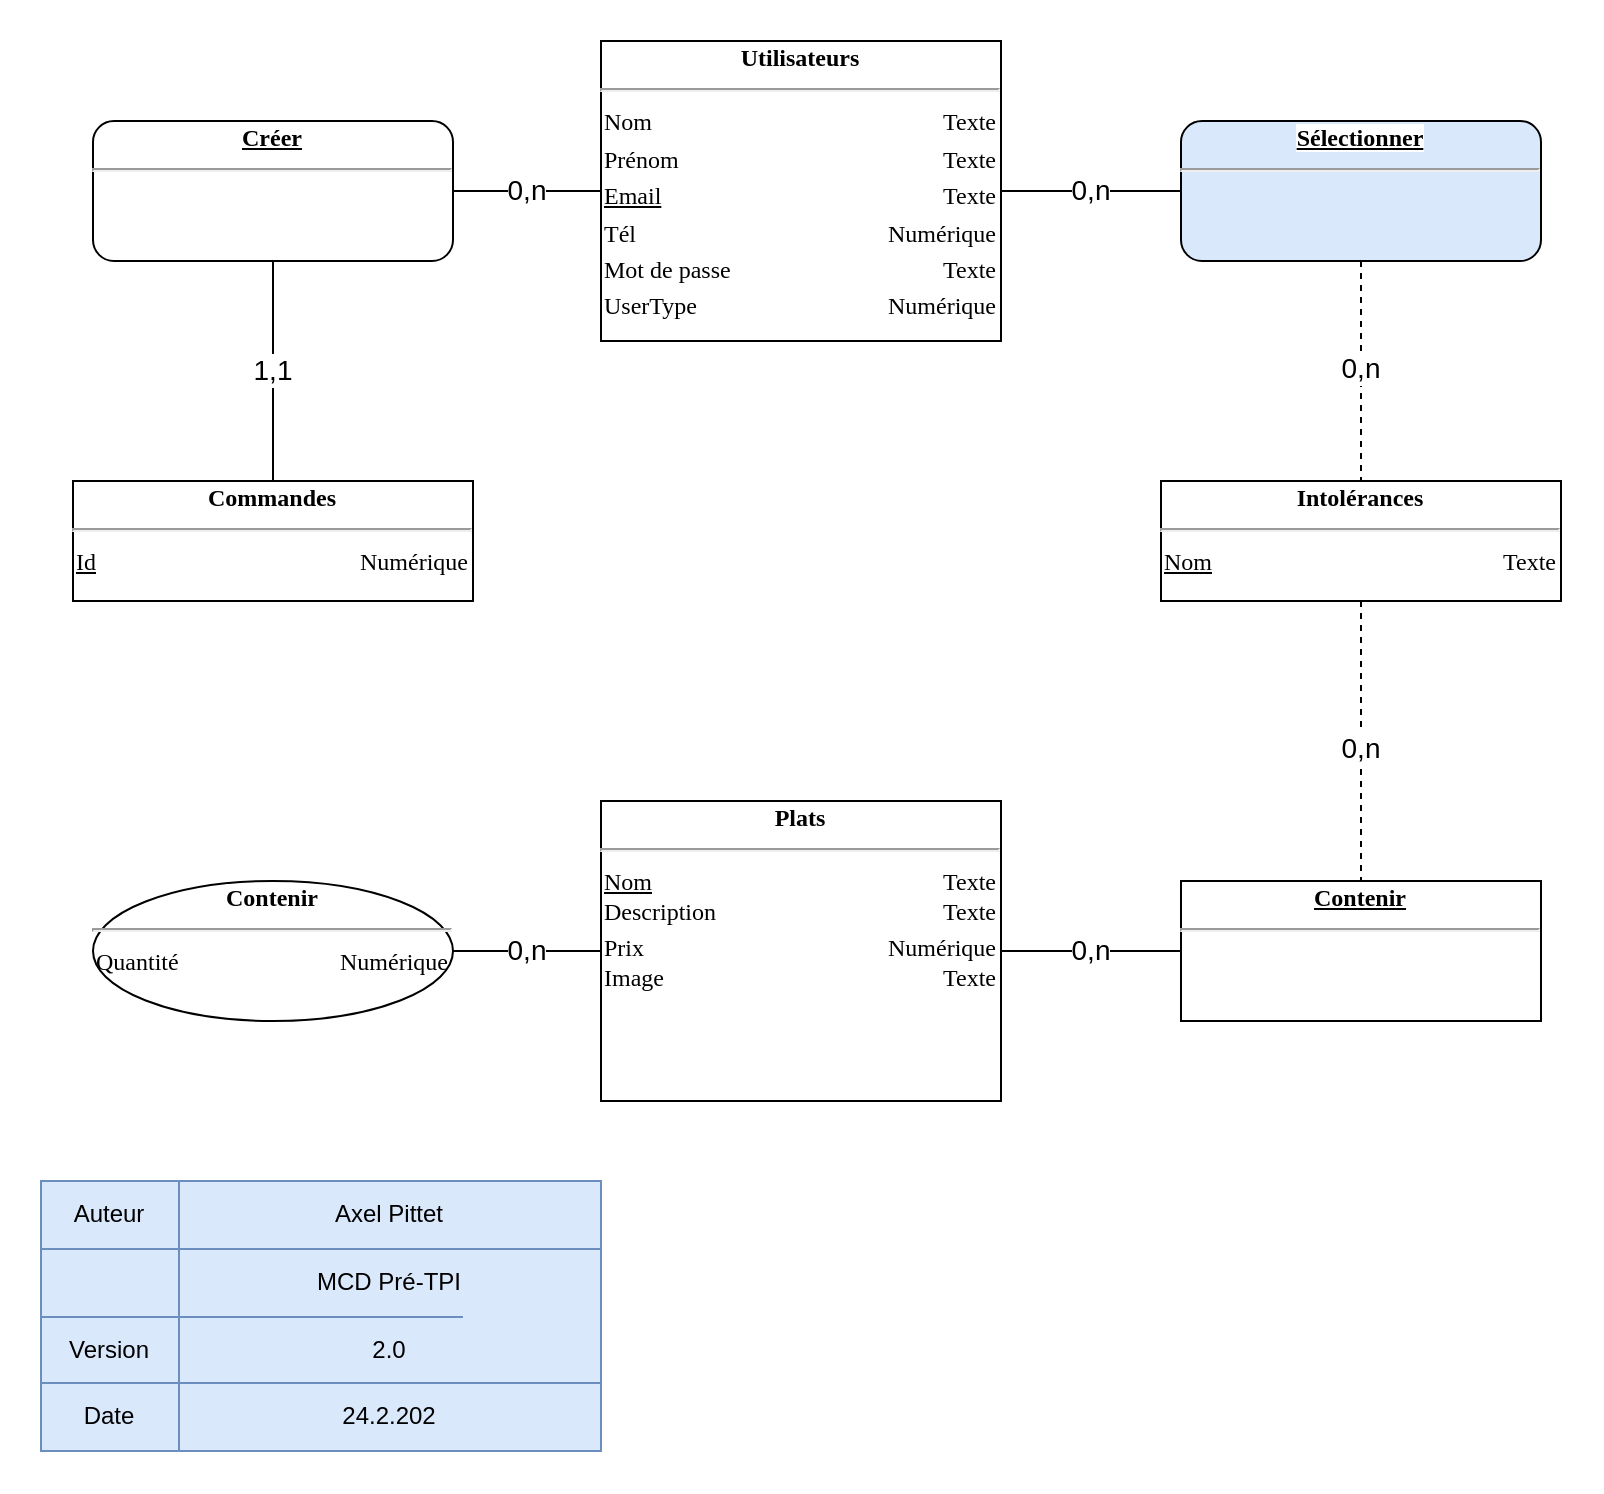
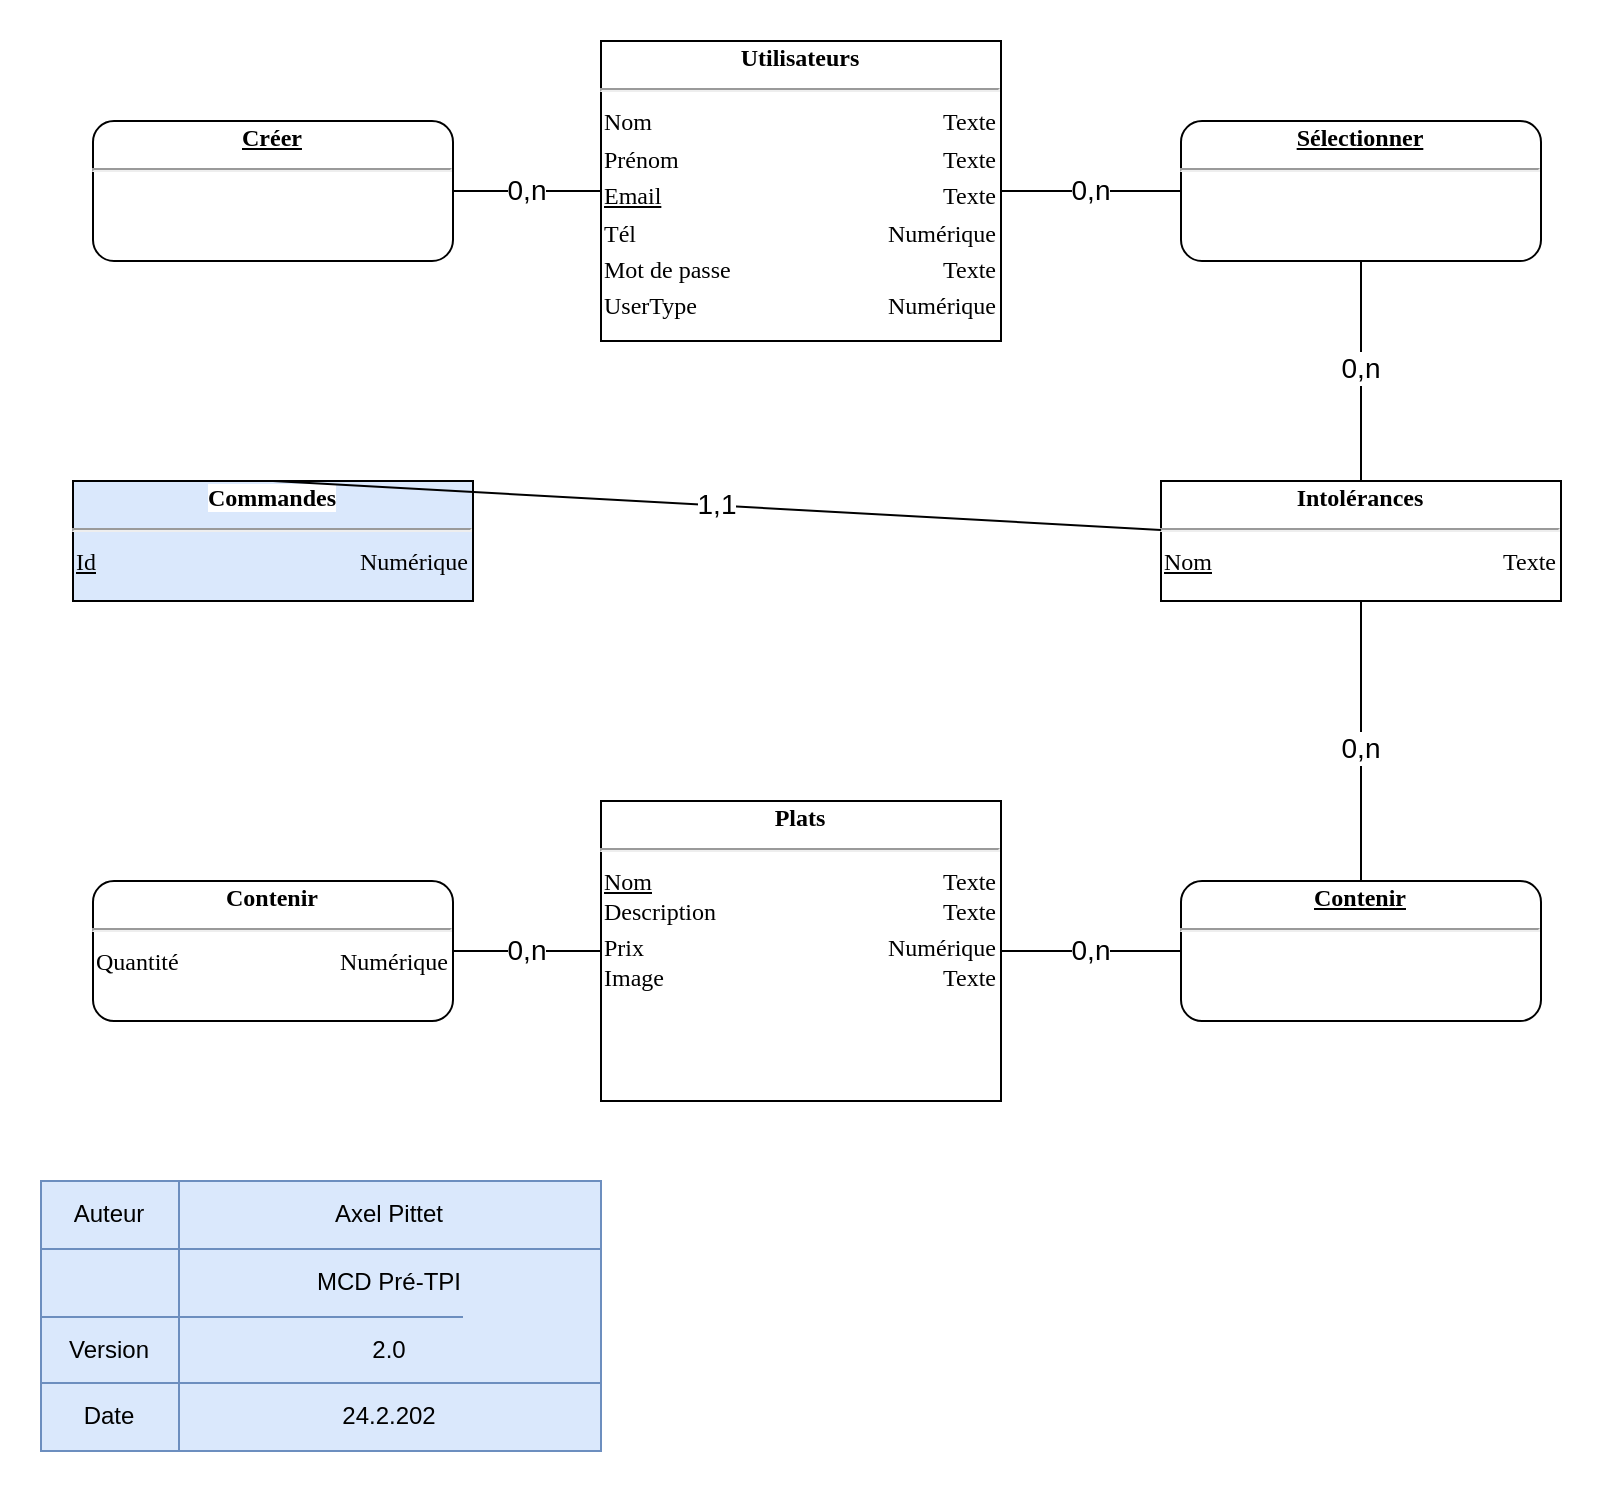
node "Sélectionner": fillcolor #dae8fc -> #ffffff
edge "Créer" -- "Commandes Id Numérique": now "Intolérances Nom Texte" -- "Commandes Id Numérique"
edge "Sélectionner" -- "Intolérances Nom Texte": style dashed -> solid
node "Commandes Id Numérique": fillcolor #ffffff -> #dae8fc
edge "Intolérances Nom Texte" -- "Contenir": style dashed -> solid
node "Contenir Quantité Numérique": shape ellipse -> rounded rectangle
node "Contenir": shape rectangle -> rounded rectangle
